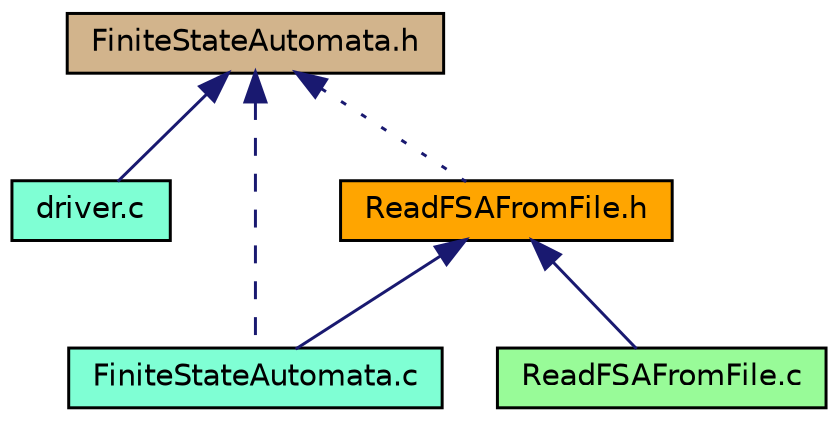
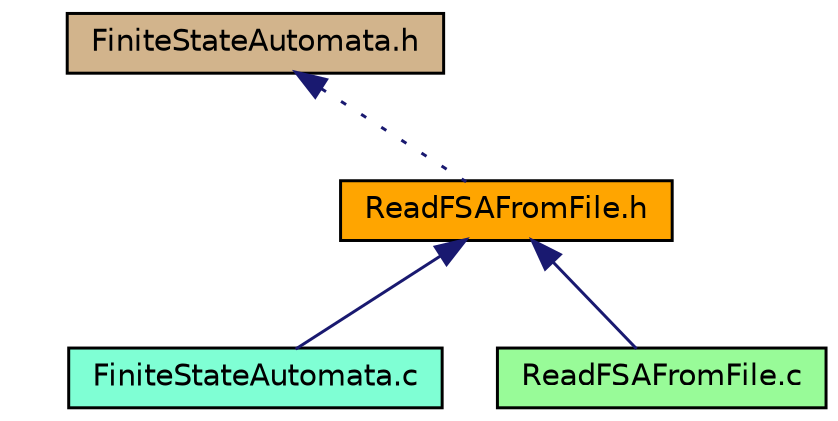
node "driver.c": removed
edge "FiniteStateAutomata.c" -> "FiniteStateAutomata.h": removed
